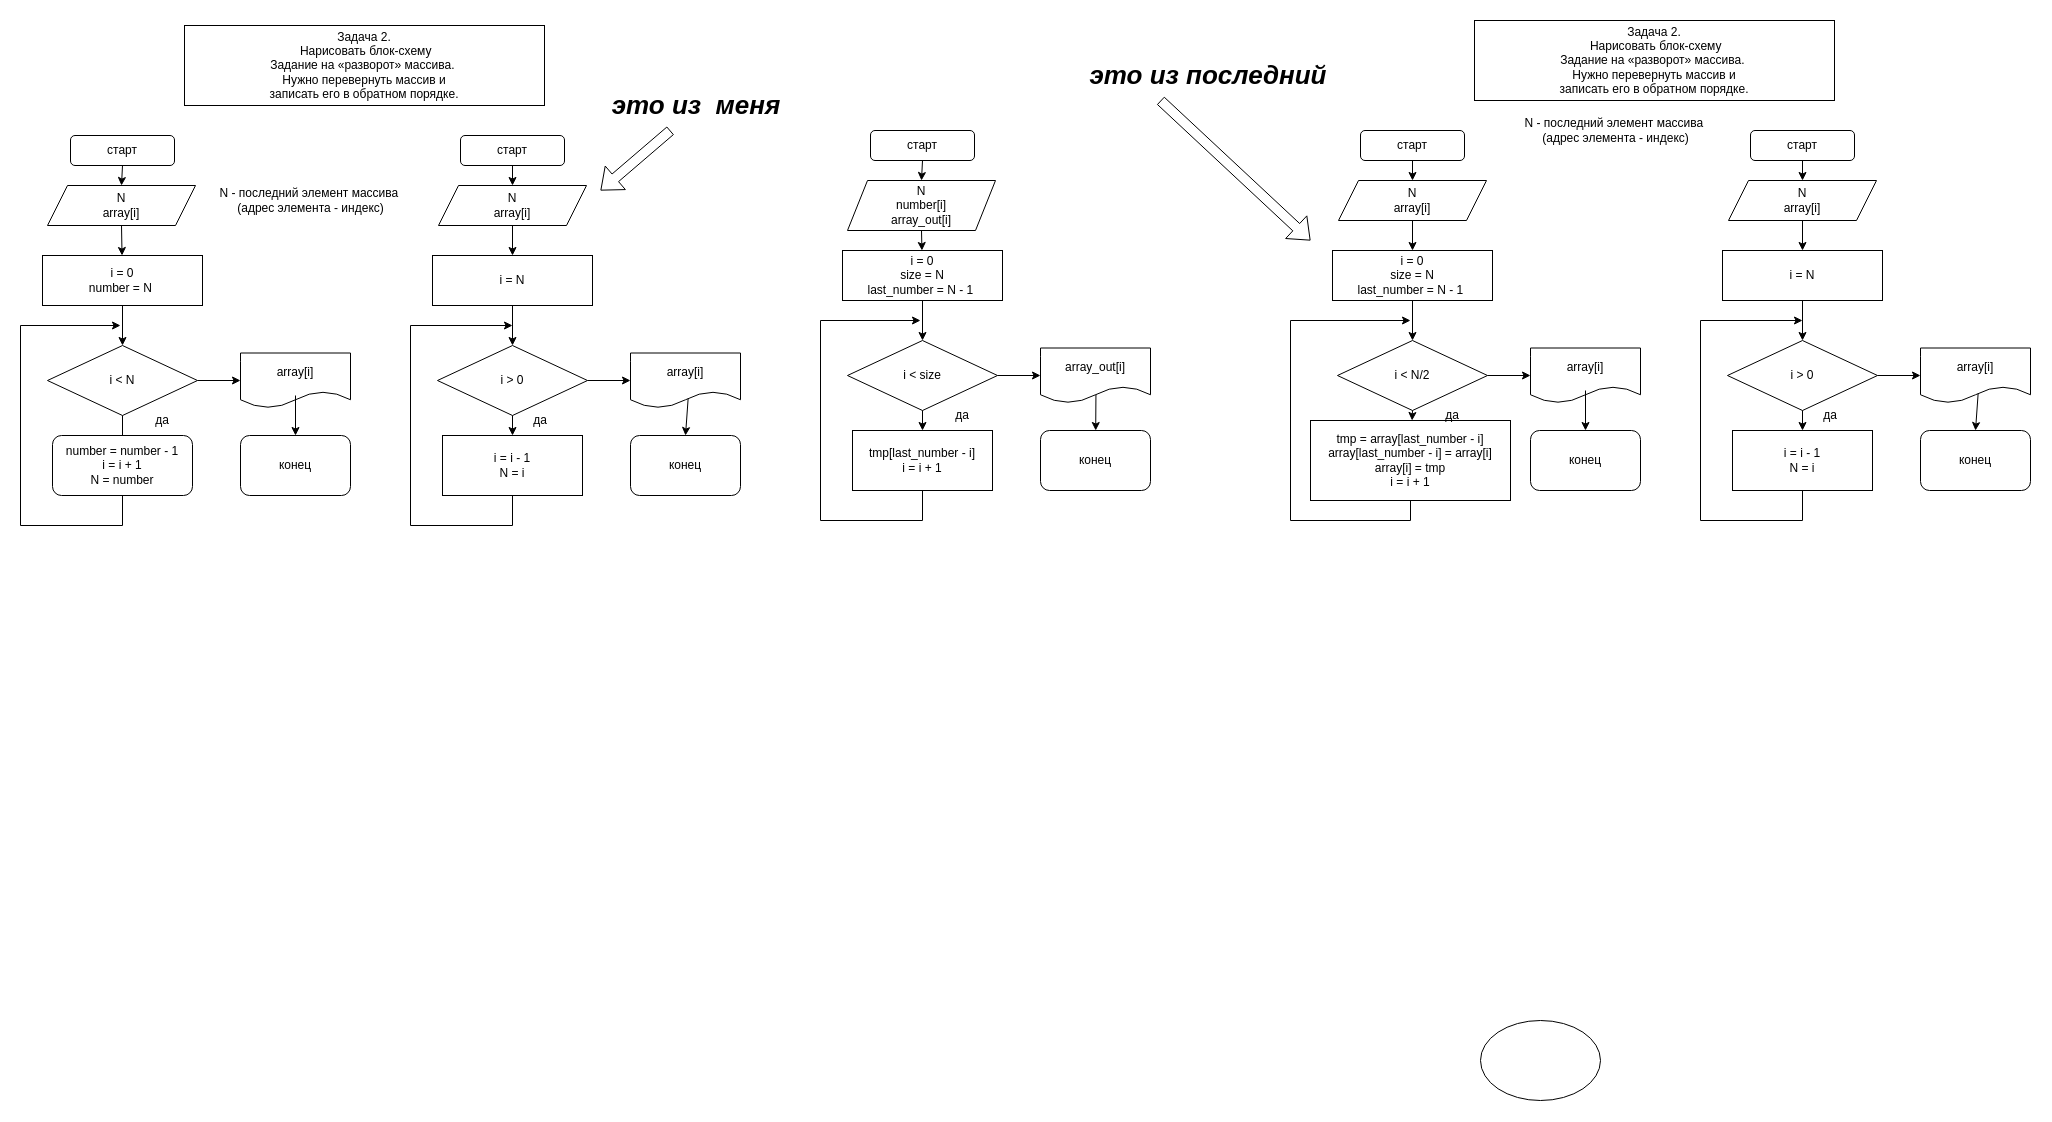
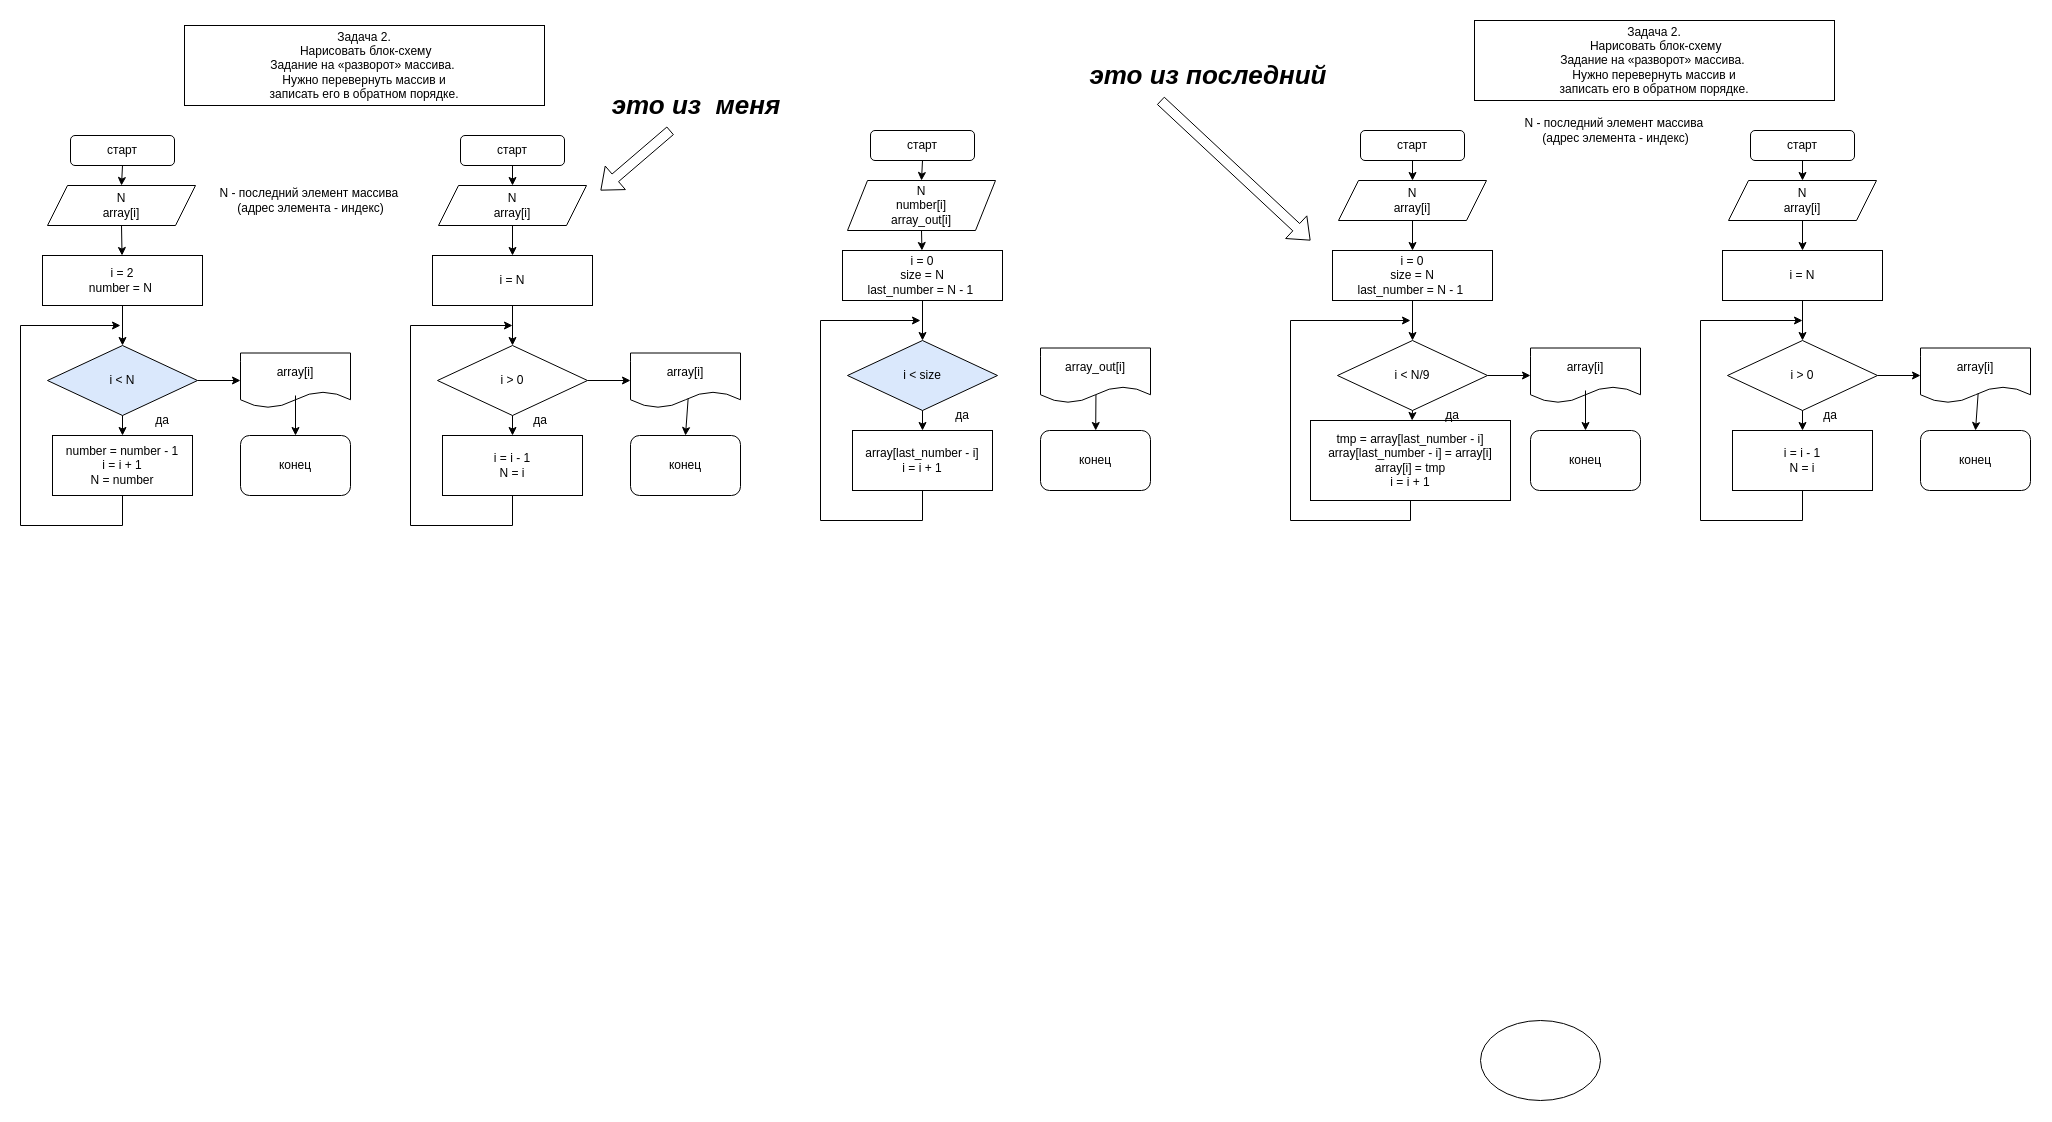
node "i = 0 number = N": label "i = 0 number = N" -> "i = 2 number = N"
node "i < size": fillcolor #ffffff -> #dae8fc
edge "i < size" -> "array_out[i]": removed
node "i < N/2": label "i < N/2" -> "i < N/9"
node "i < N": fillcolor #ffffff -> #dae8fc
edge "i < N" -- "number = number - 1 i = i + 1 N = number": arrowhead none -> classic
node "tmp[last_number - i] i = i + 1": label "tmp[last_number - i] i = i + 1" -> "array[last_number - i] i = i + 1"
node "number = number - 1 i = i + 1 N = number": shape rounded rectangle -> rectangle
